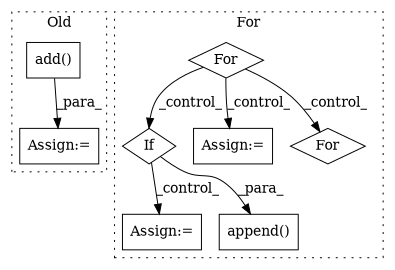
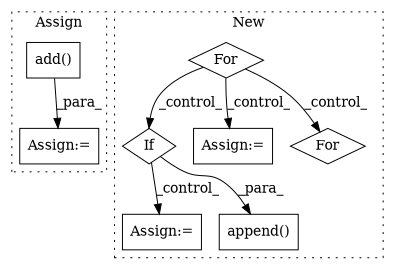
cluster "Old": label "Old" -> "Assign"
cluster "For": label "For" -> "New"
